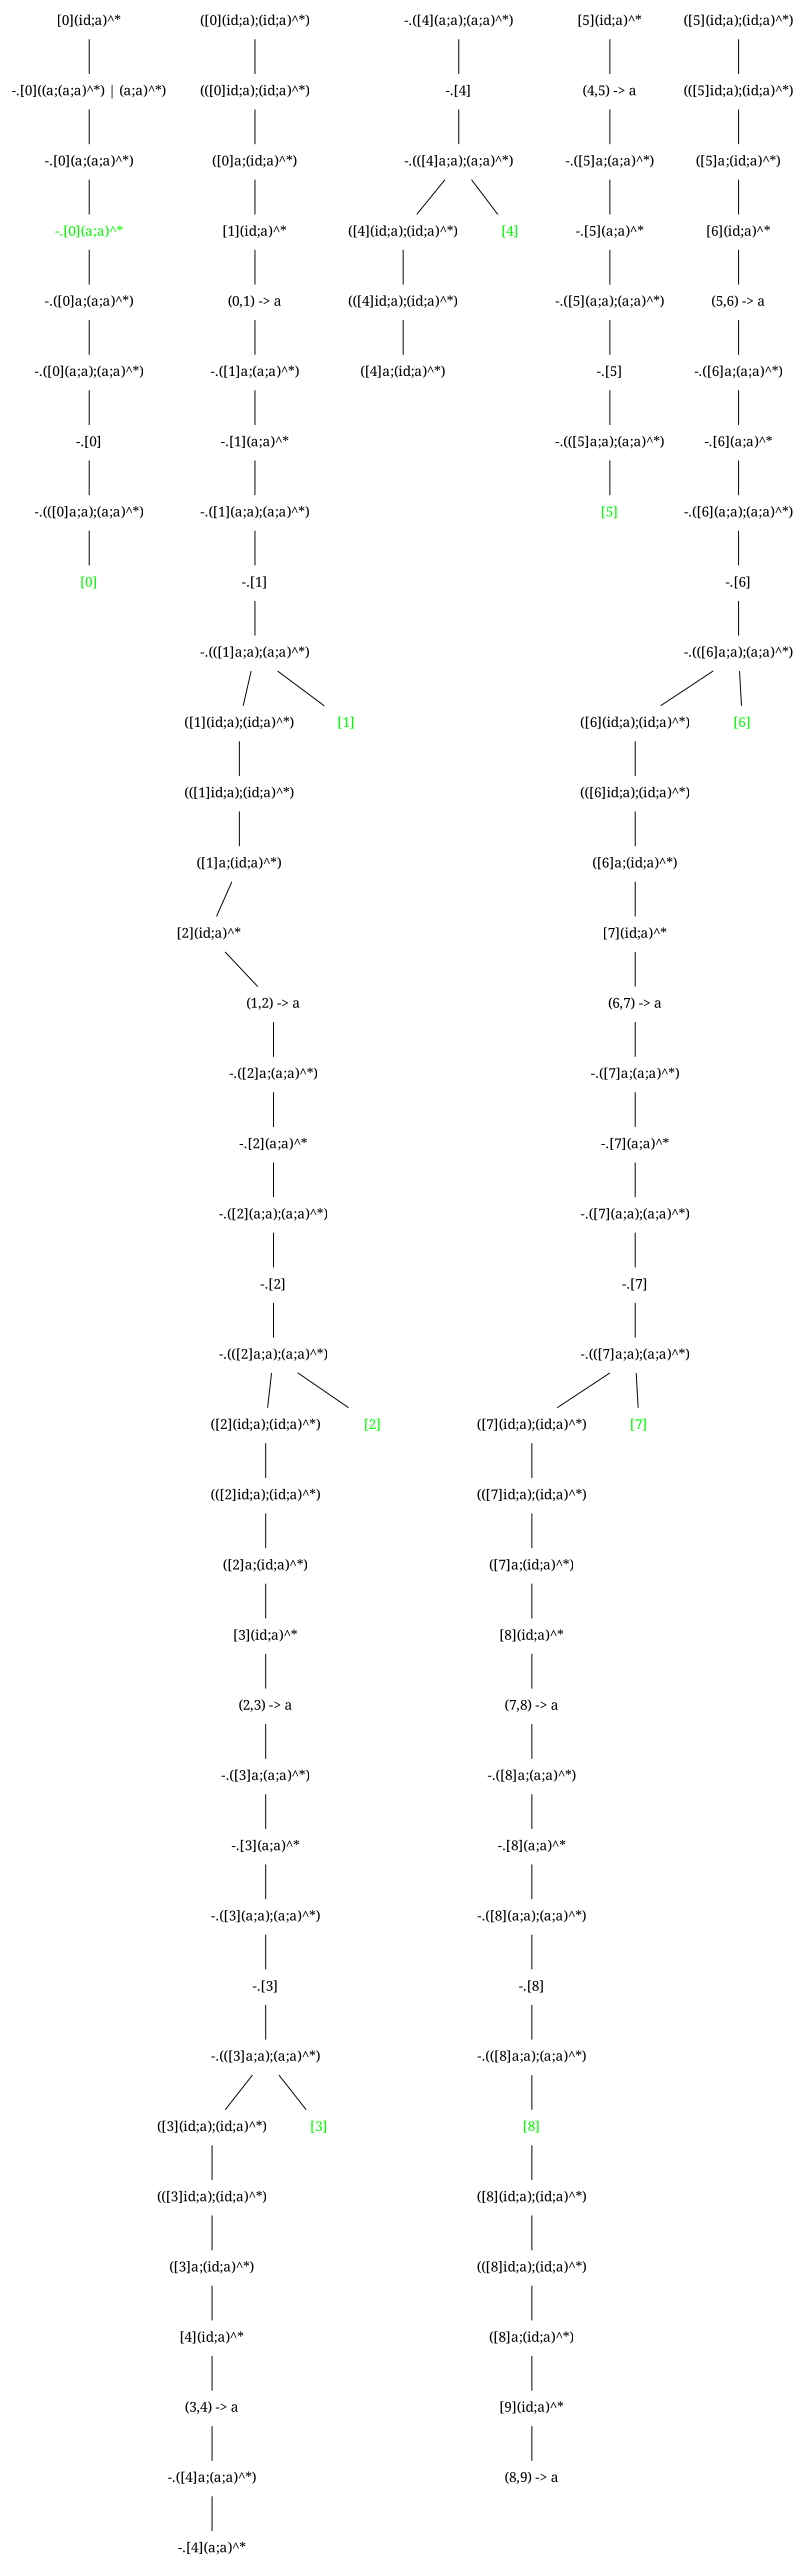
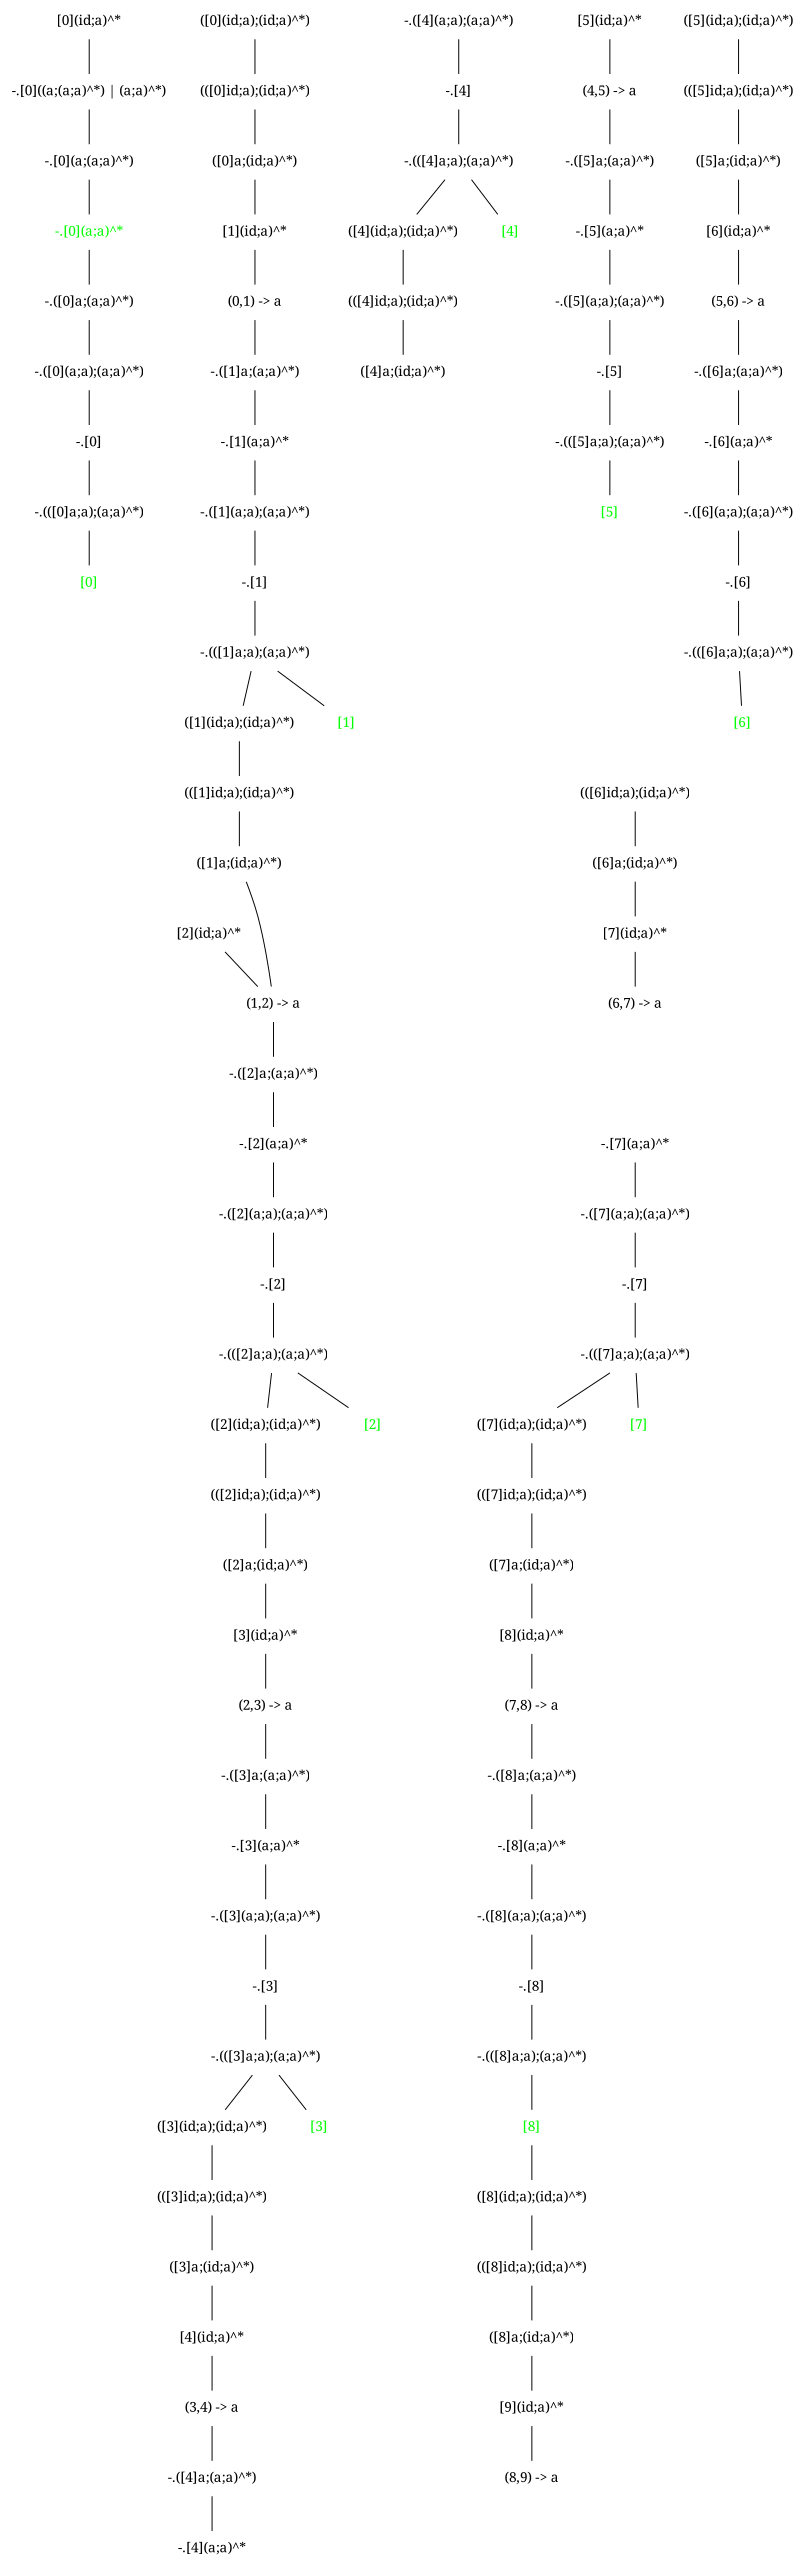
node "([6](id;a);(id;a)^*)": removed
edge "([1]a;(id;a)^*)" -- "[2](id;a)^*": now "([1]a;(id;a)^*)" -- "(1,2) -> a"
node "-.([7]a;(a;a)^*)": removed
